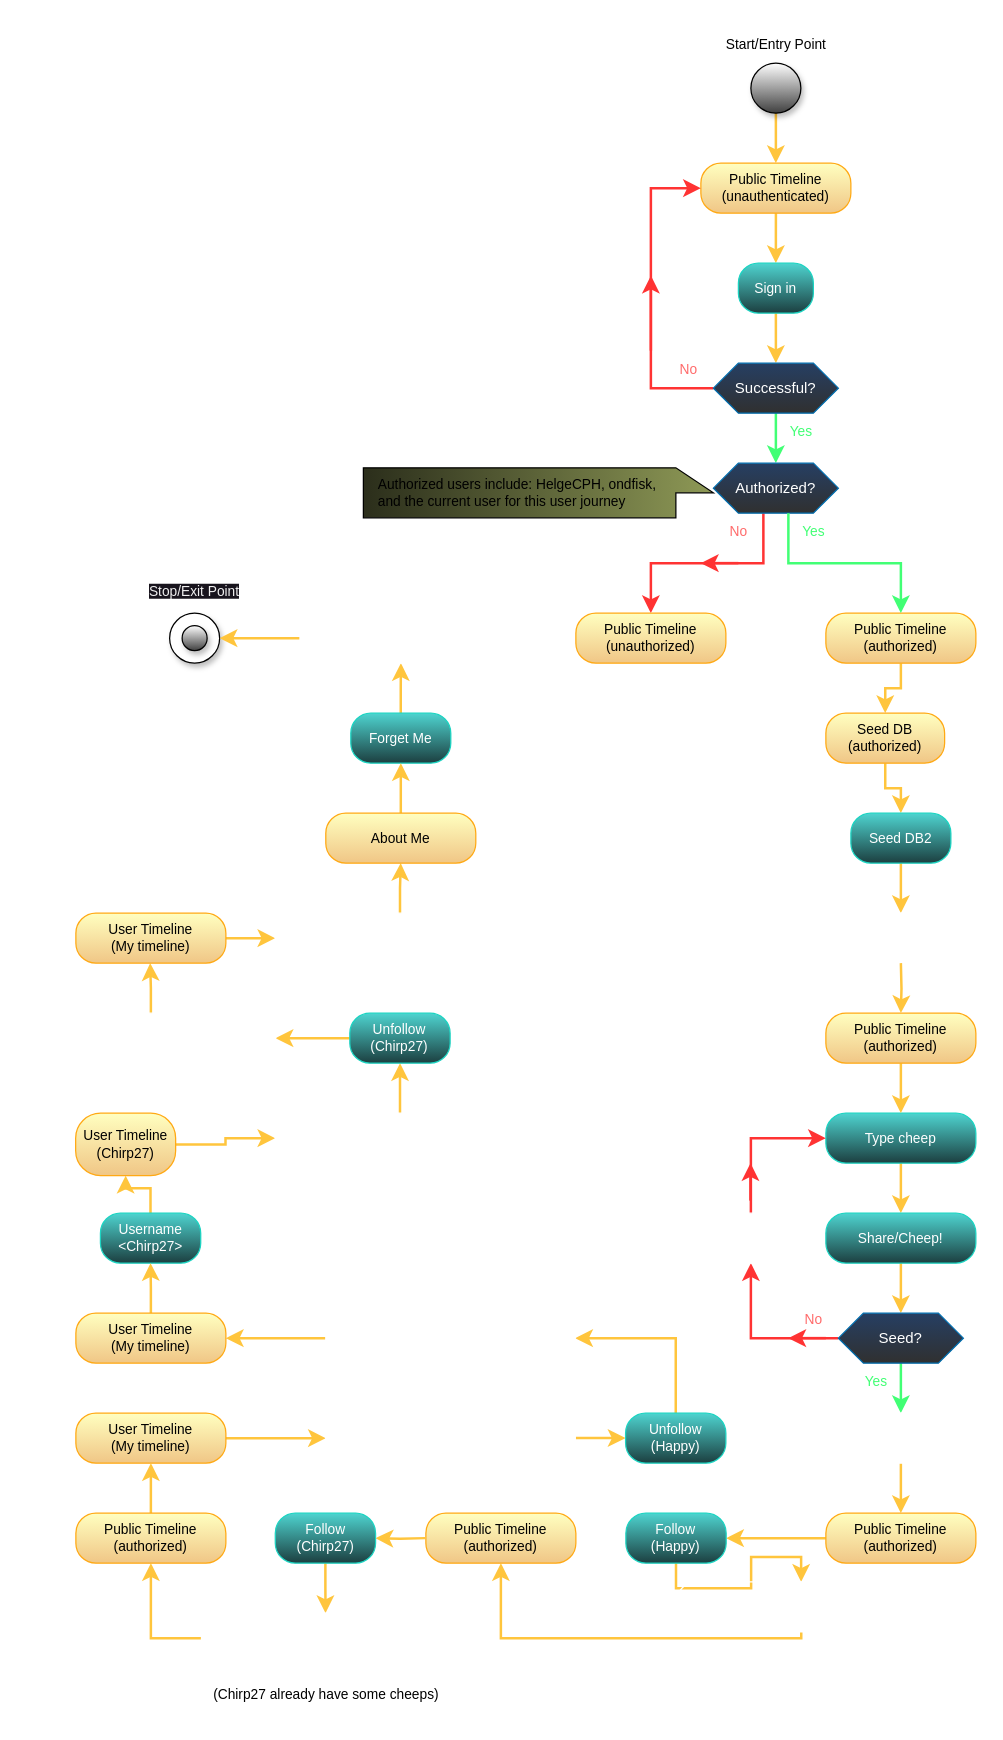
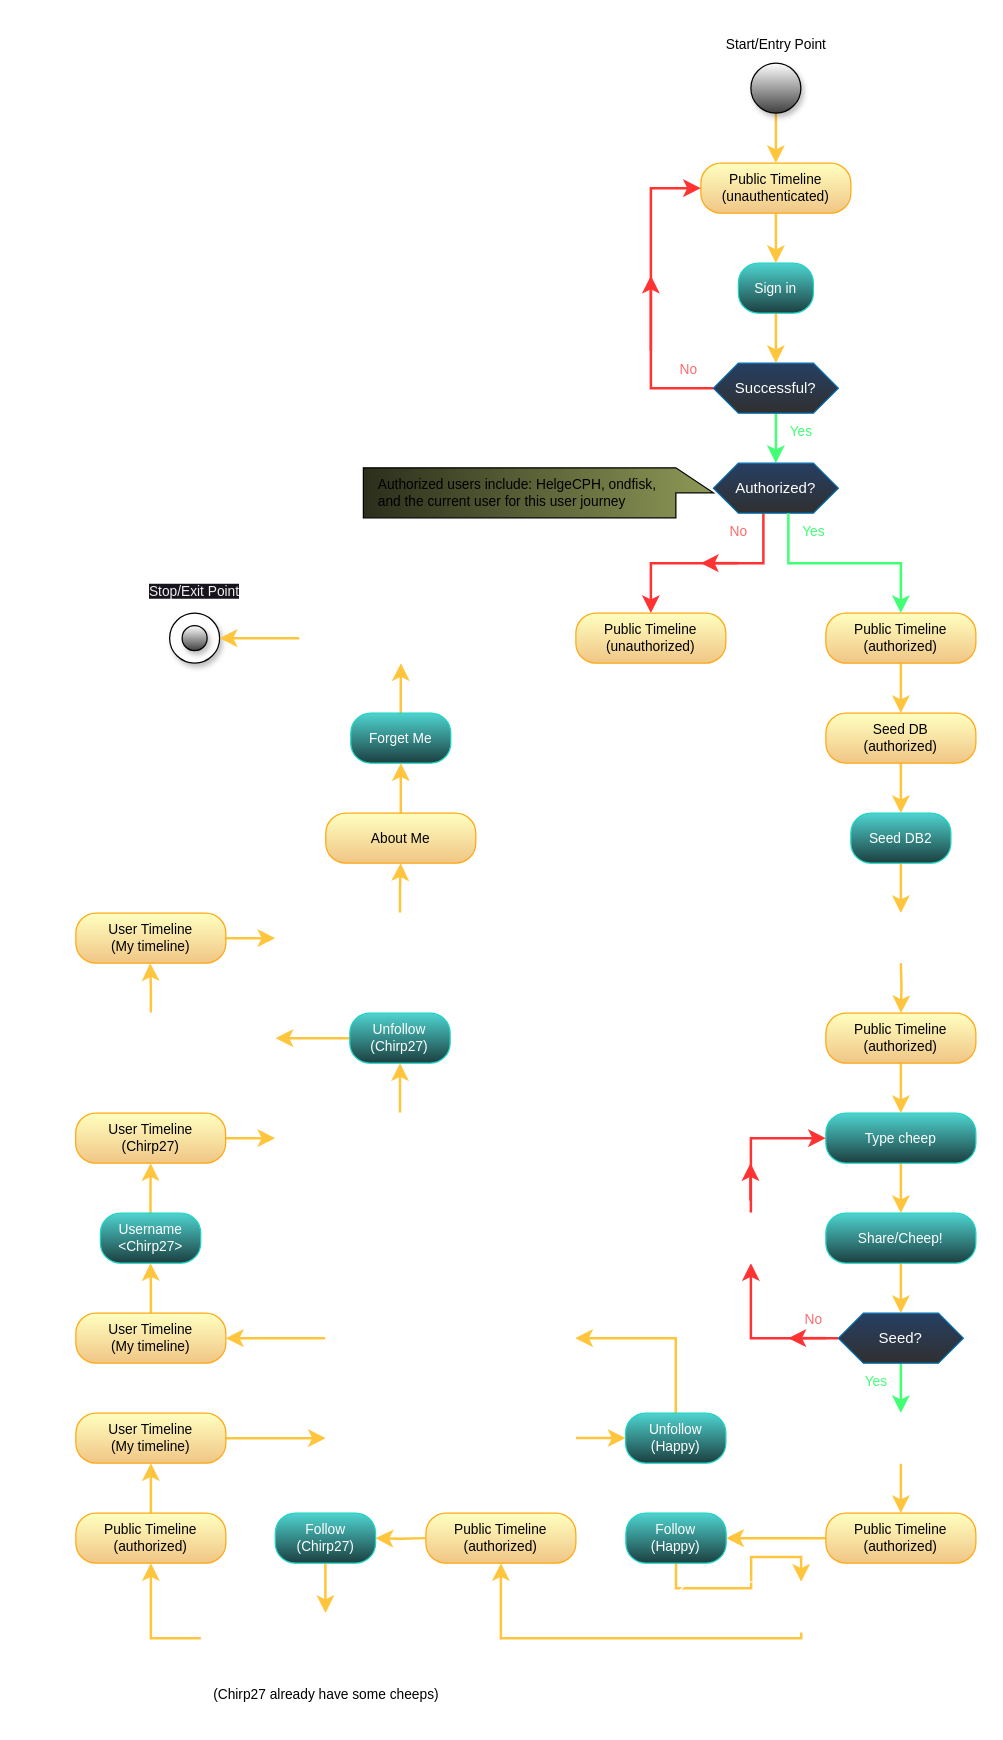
node "Seed DB (authorized)": size 119x50 -> 150x50
node "User Timeline (Chirp27)": size 100x63 -> 150x50
